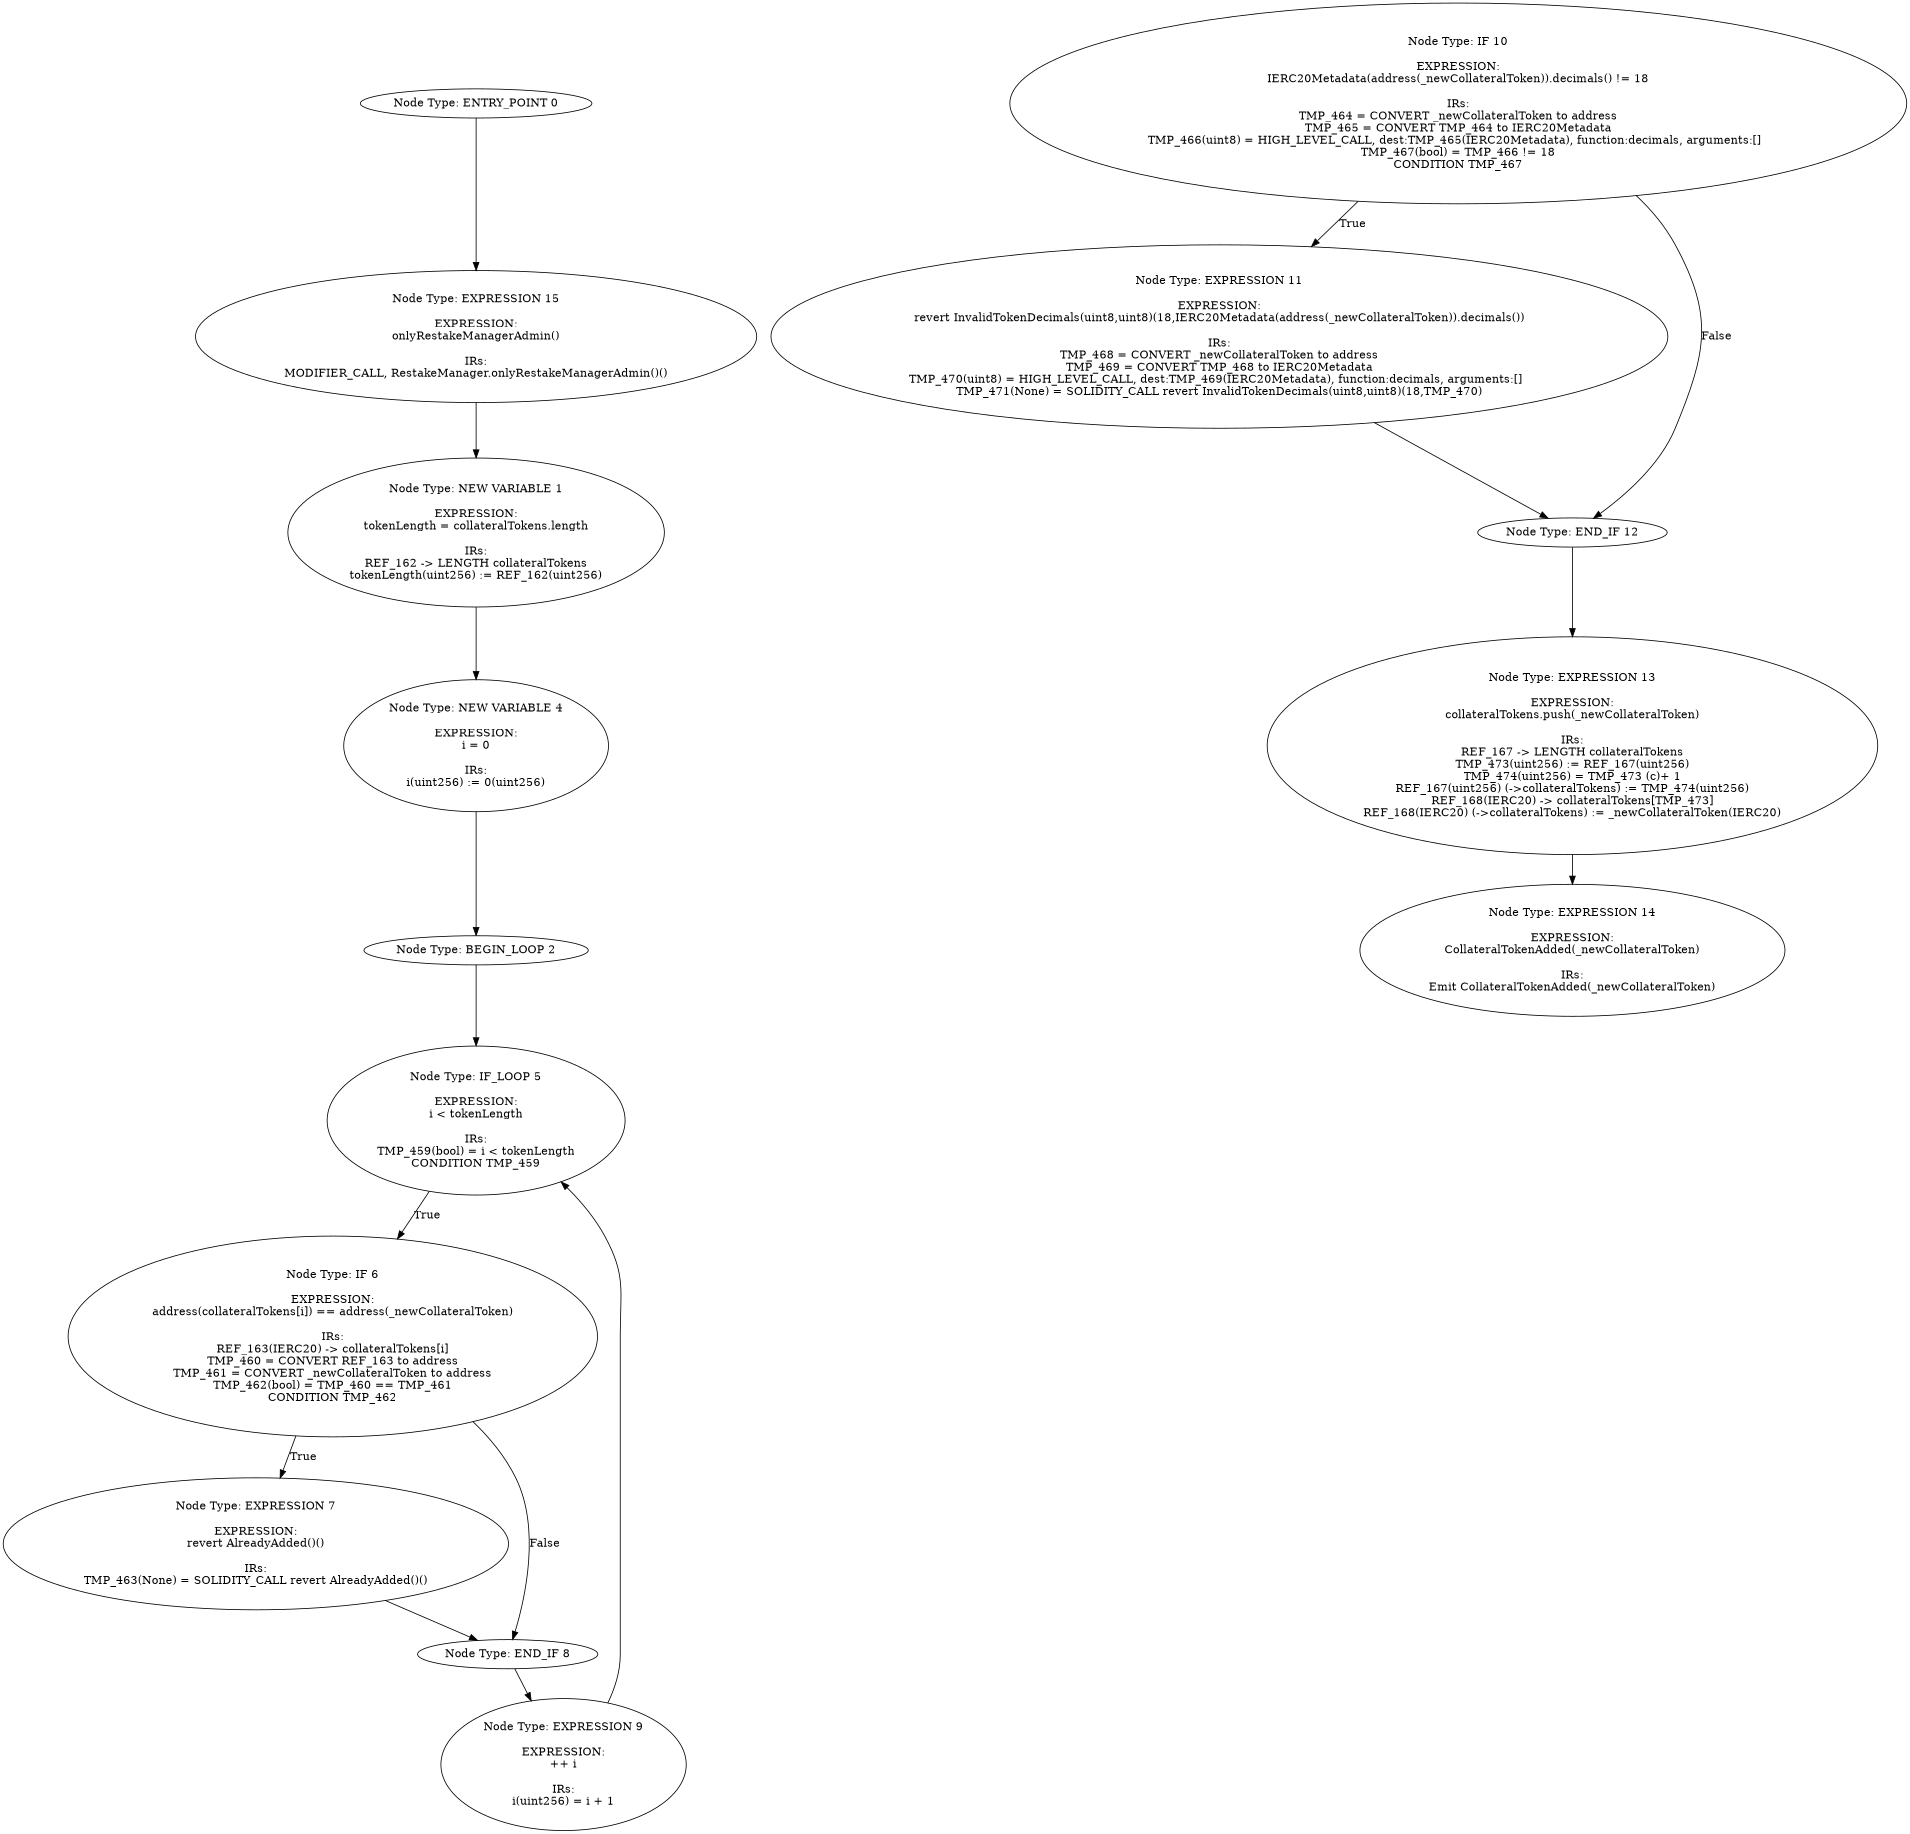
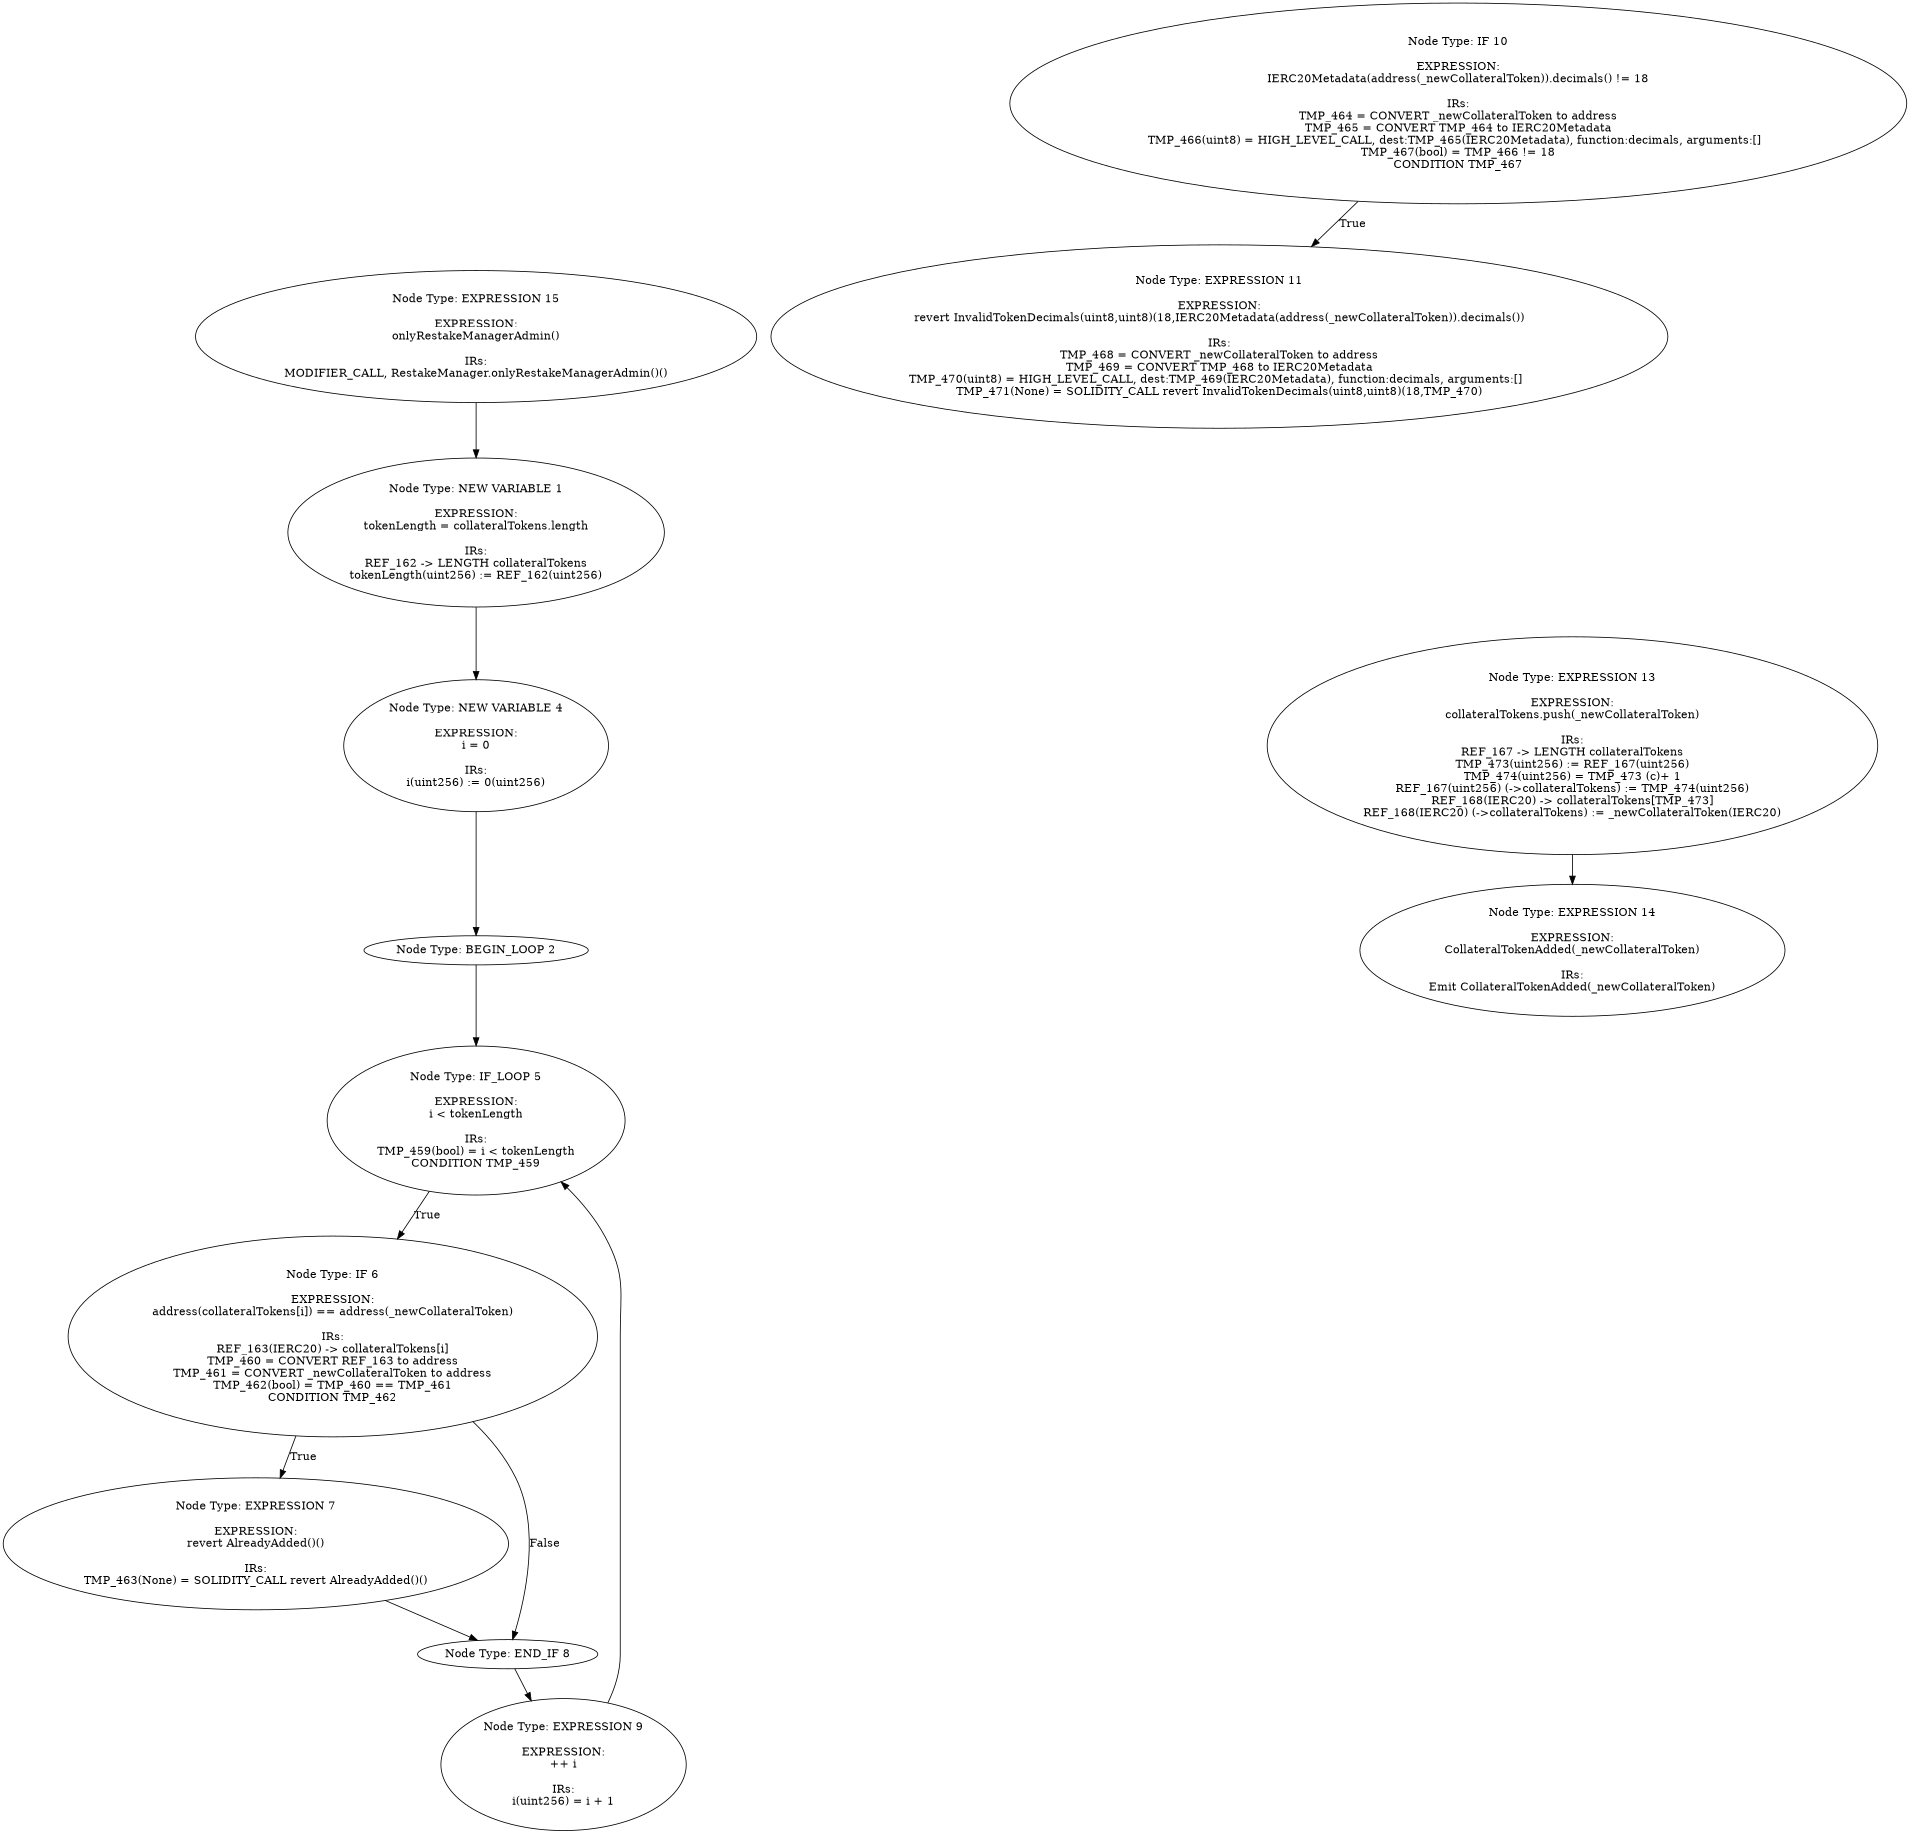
node "Node Type: ENTRY_POINT 0": removed
node "Node Type: END_IF 12": removed
